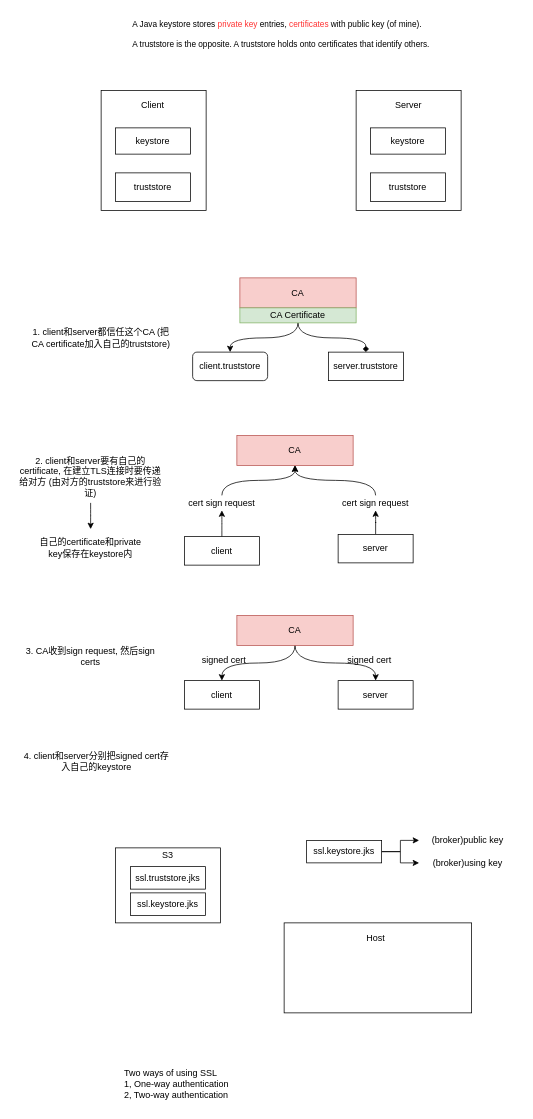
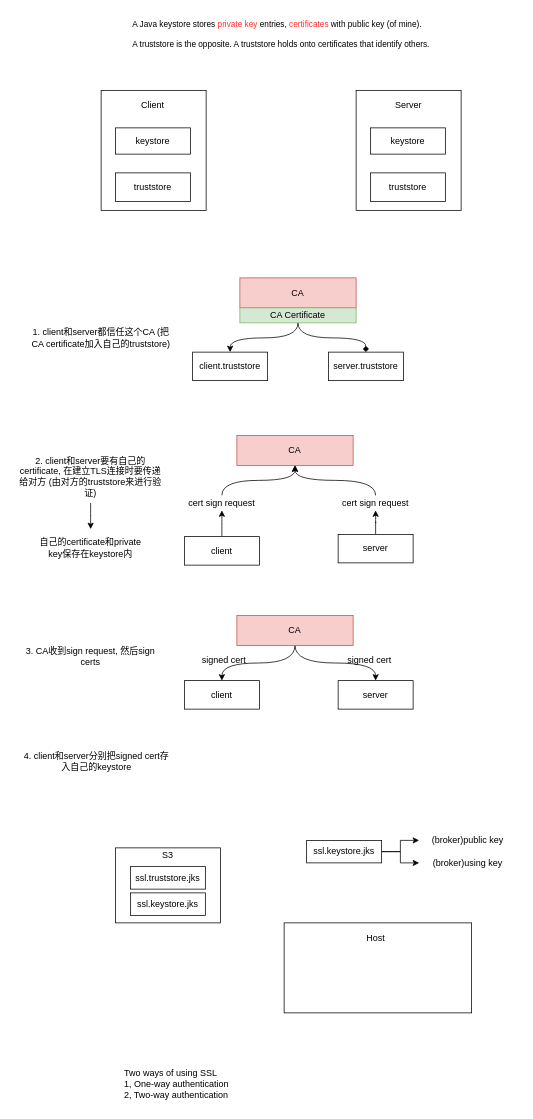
node "client.truststore": shape rounded rectangle -> rectangle
